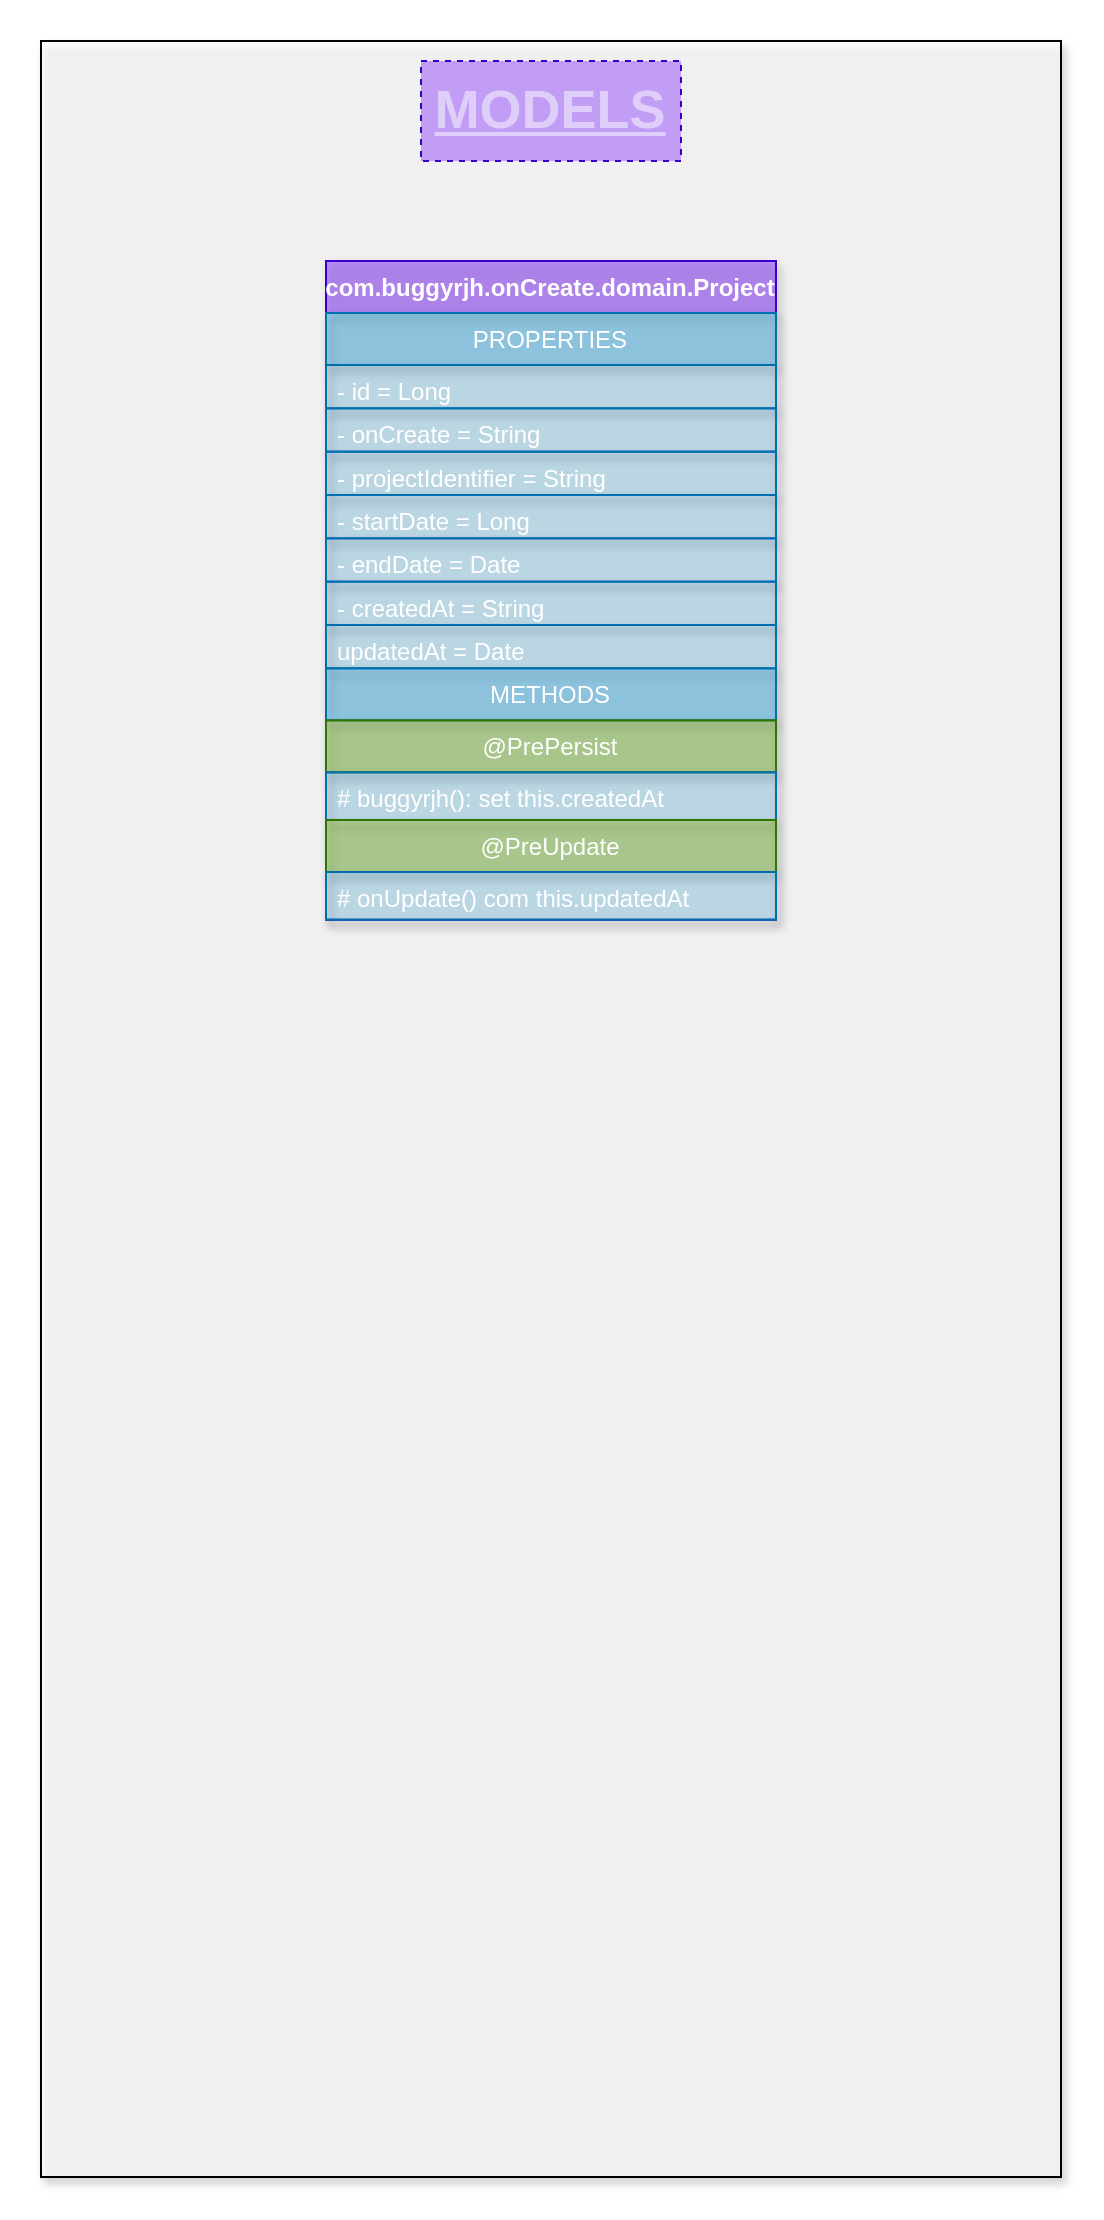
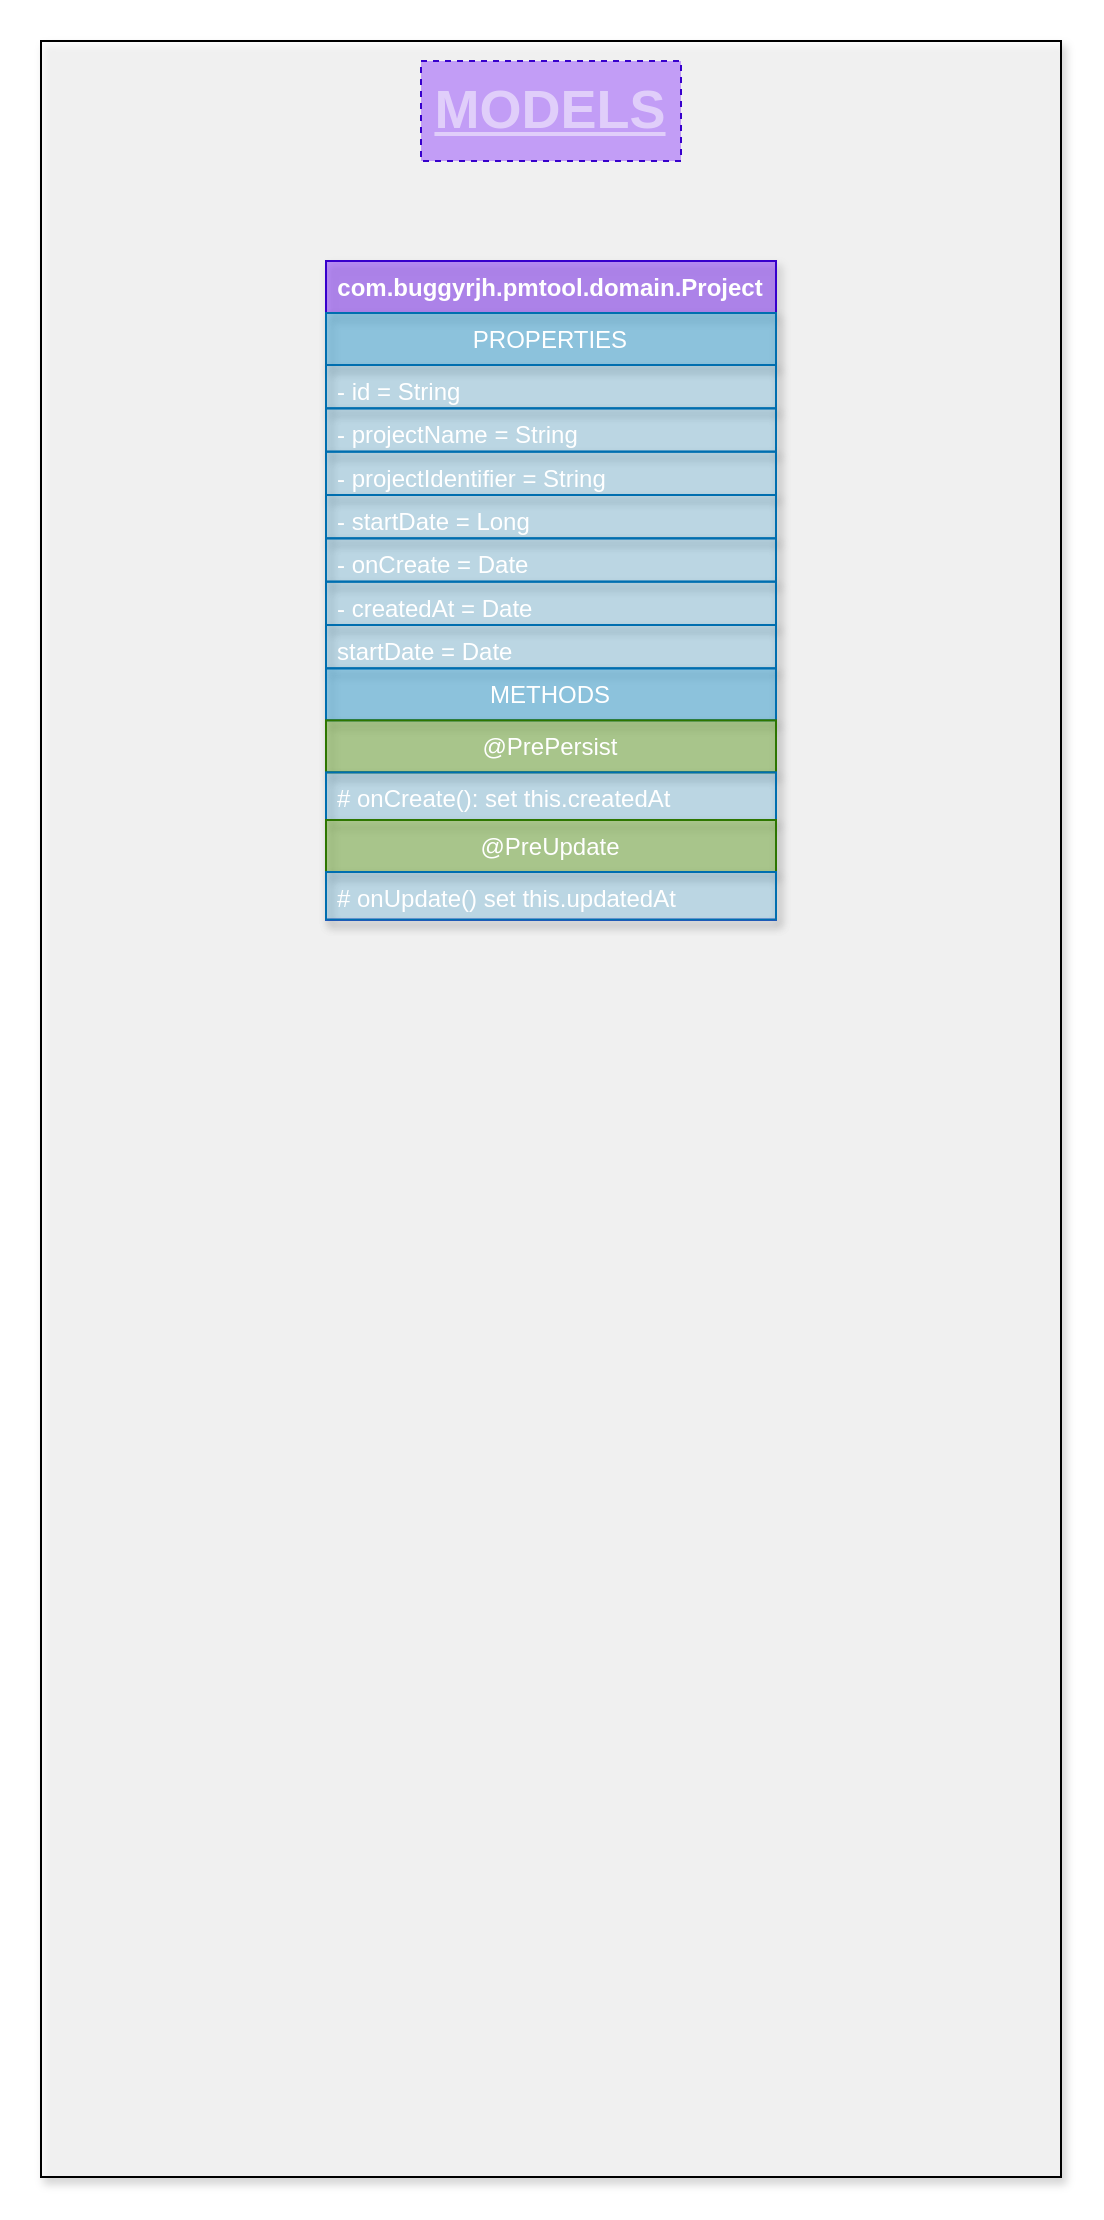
node "com.buggyrjh.onCreate.domain.Project": label "com.buggyrjh.onCreate.domain.Project" -> "com.buggyrjh.pmtool.domain.Project"
node "- id = Long": label "- id = Long" -> "- id = String"
node "- onCreate = String": label "- onCreate = String" -> "- projectName = String"
node "- endDate = Date": label "- endDate = Date" -> "- onCreate = Date"
node "- createdAt = String": label "- createdAt = String" -> "- createdAt = Date"
node "updatedAt = Date": label "updatedAt = Date" -> "startDate = Date"
node "# buggyrjh(): set this.createdAt": label "# buggyrjh(): set this.createdAt" -> "# onCreate(): set this.createdAt"
node "# onUpdate() com this.updatedAt": label "# onUpdate() com this.updatedAt" -> "# onUpdate() set this.updatedAt"
